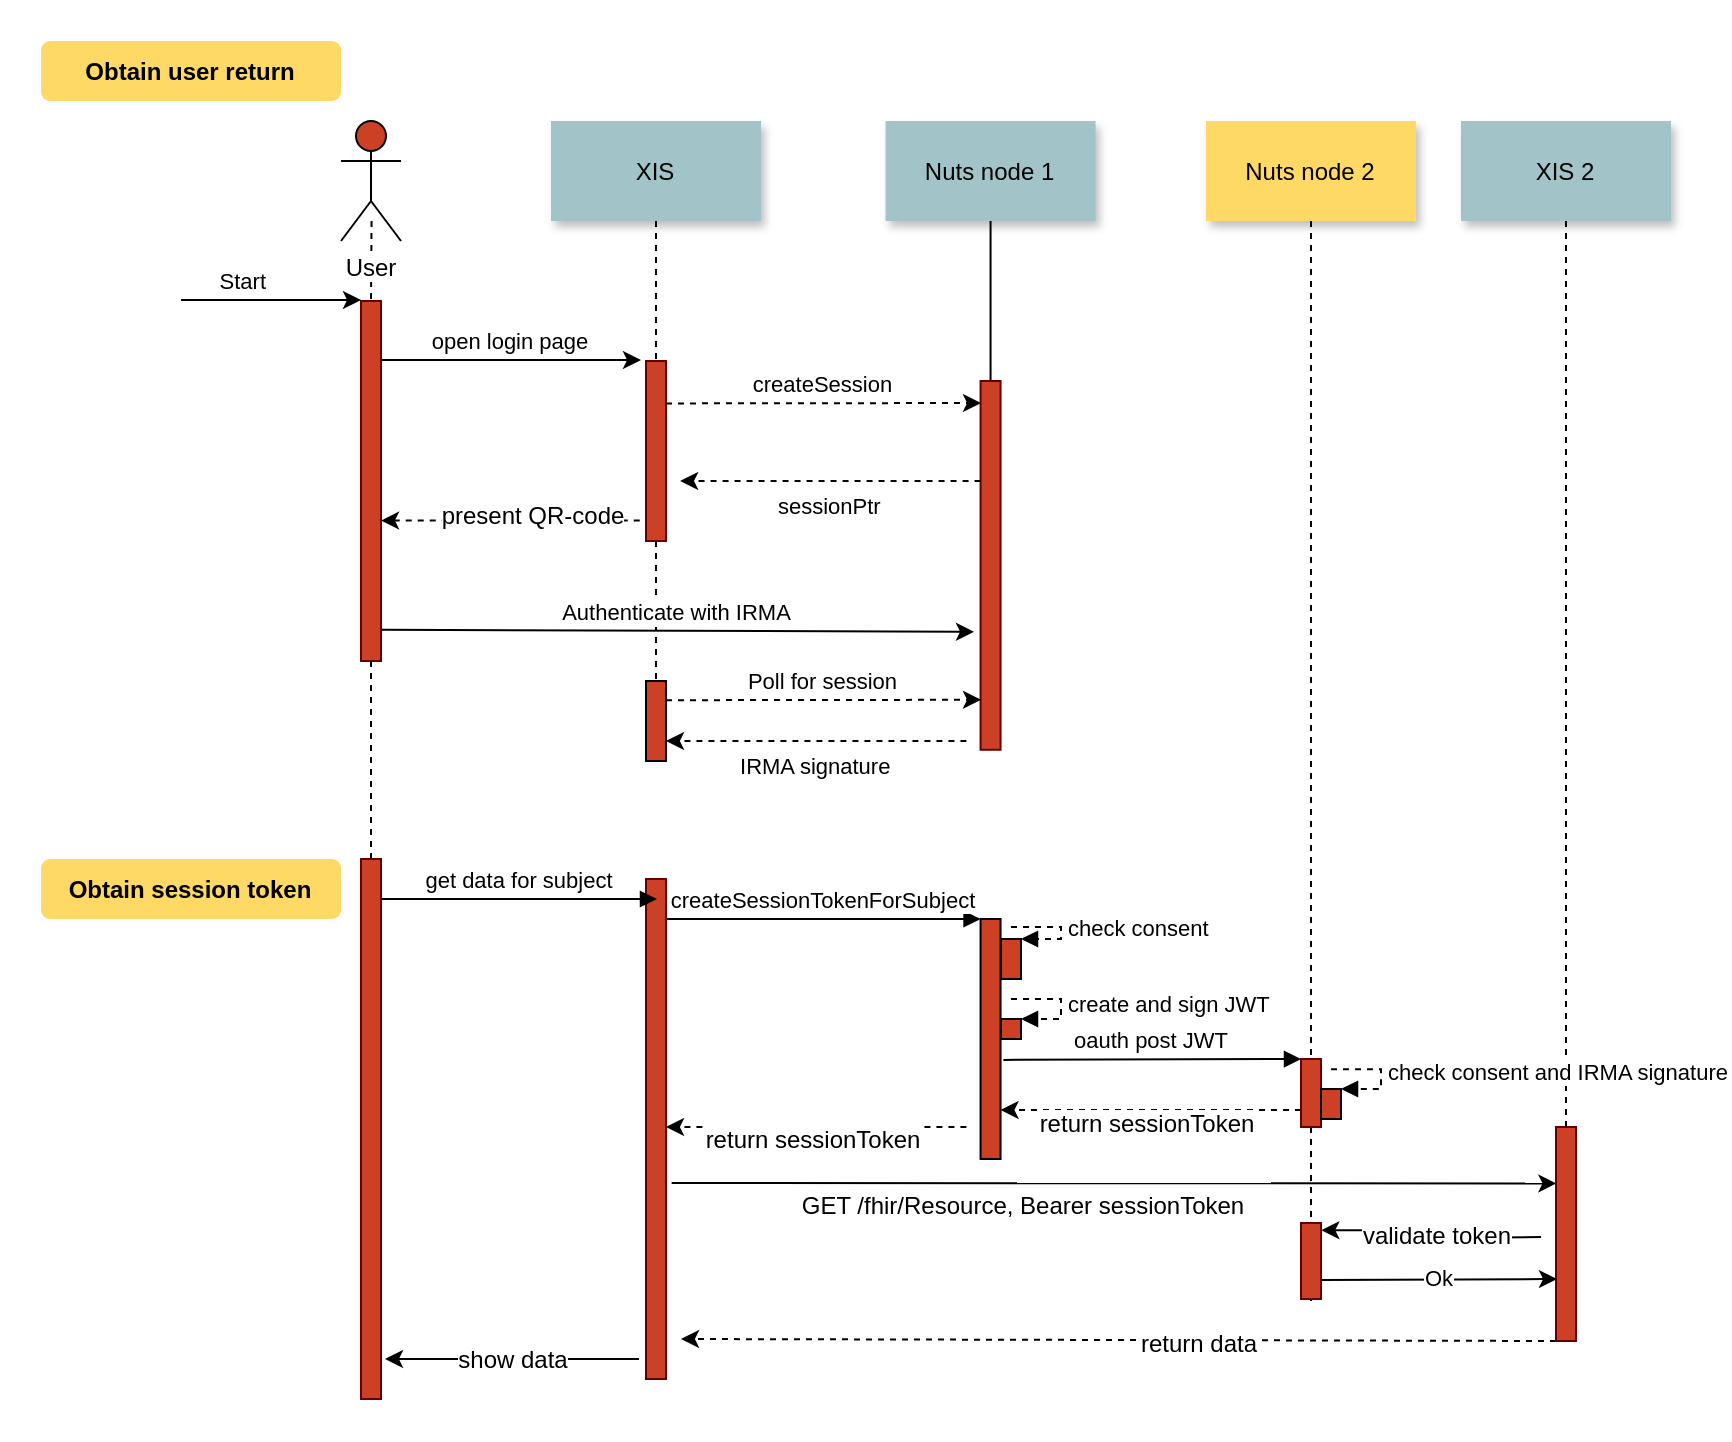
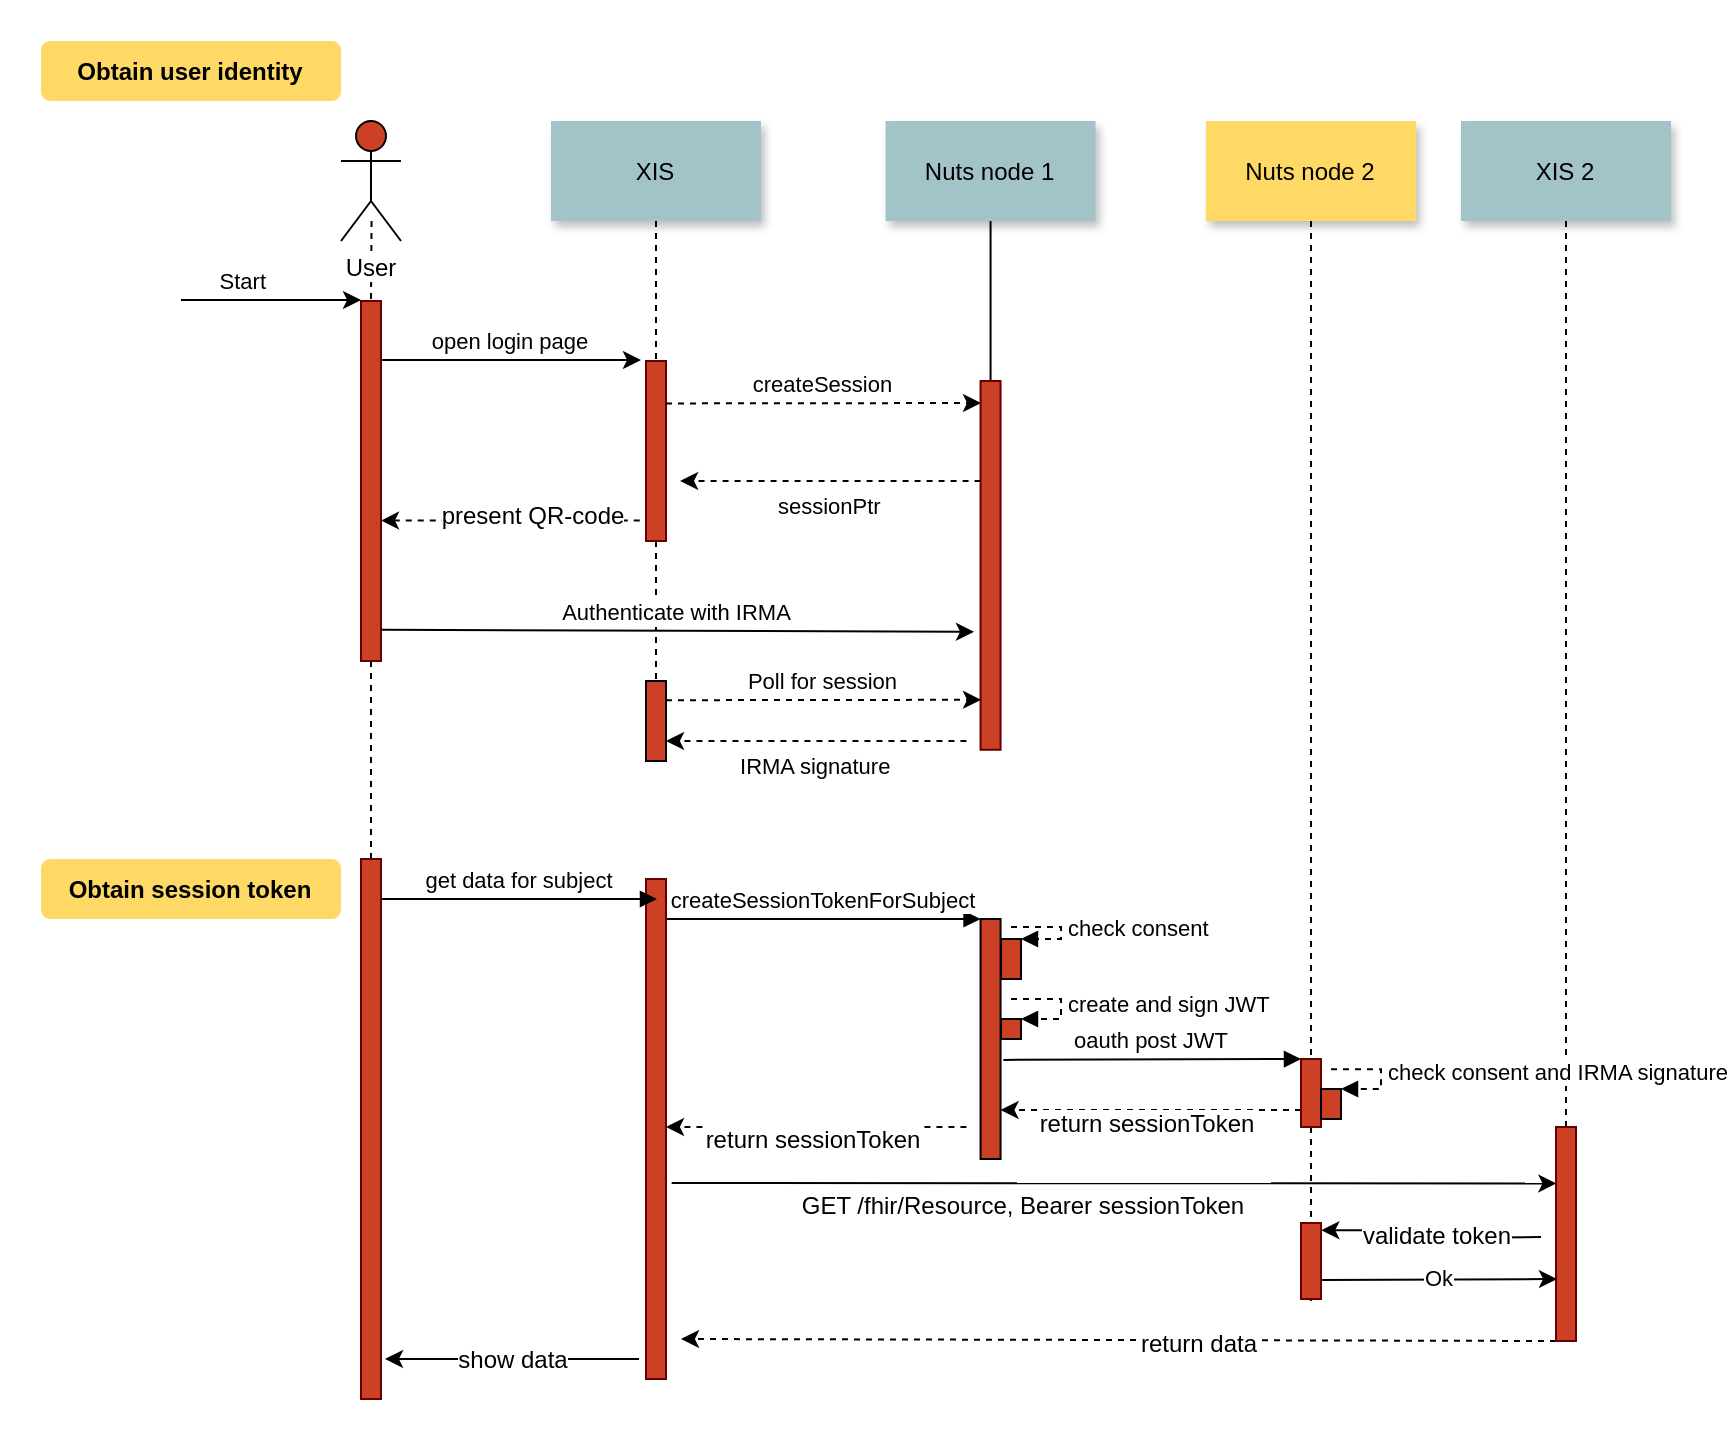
node "Obtain user return": label "Obtain user return" -> "Obtain user identity"
